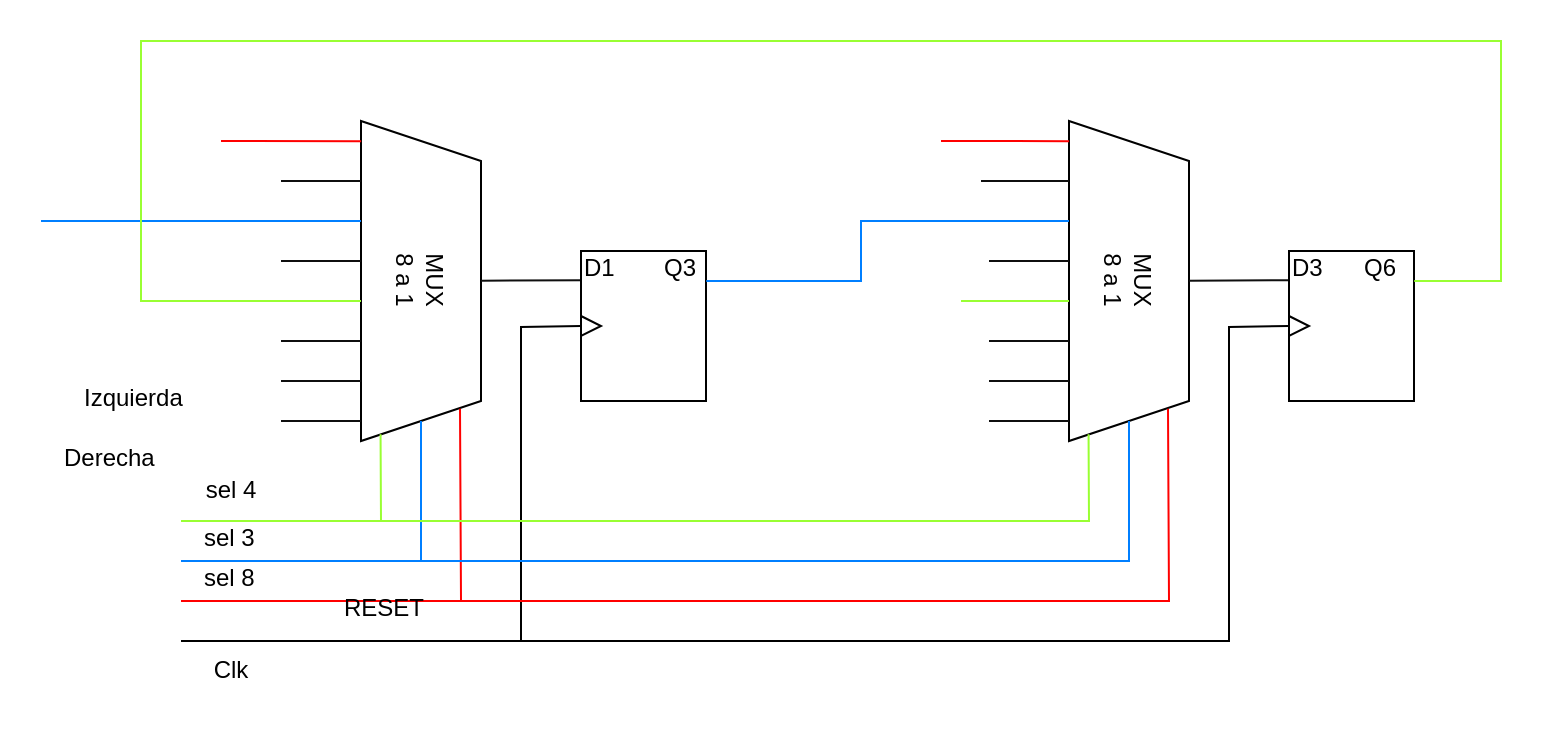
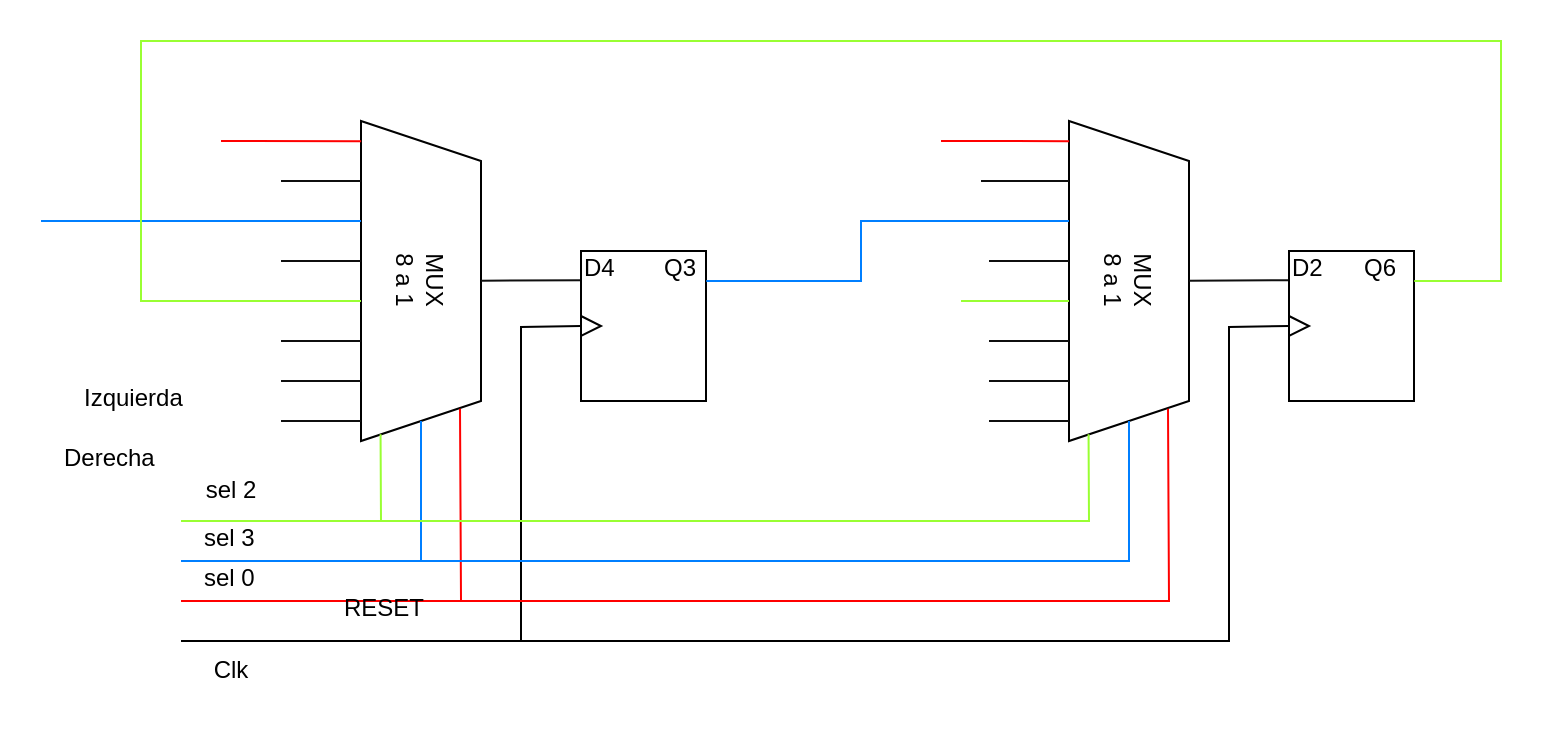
node "D1": label "D1" -> "D4"
node "D3": label "D3" -> "D2"
node "sel 4": label "sel 4" -> "sel 2"
node "sel 8": label "sel 8" -> "sel 0"
